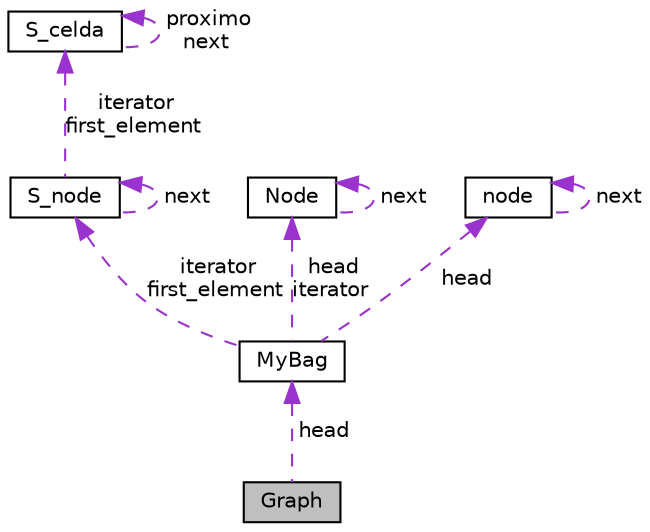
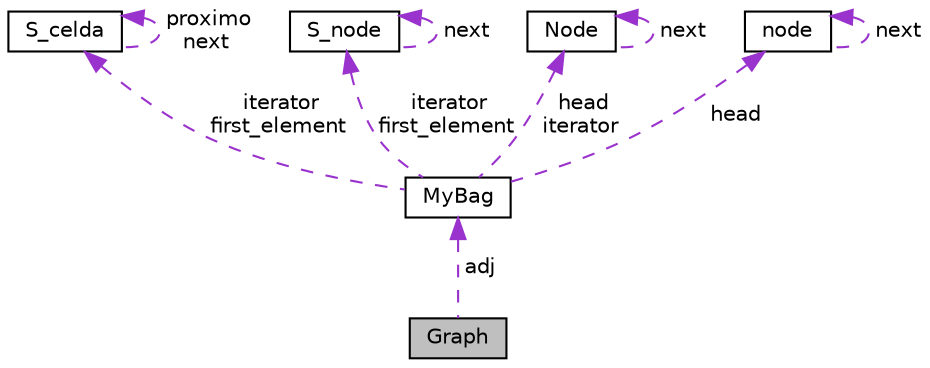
edge "S_node" -> "S_celda": now "MyBag" -> "S_celda"
edge "Graph" -> "MyBag": label " head" -> " adj"
